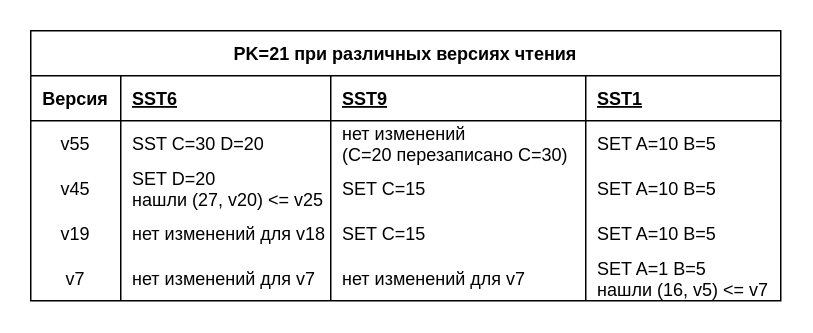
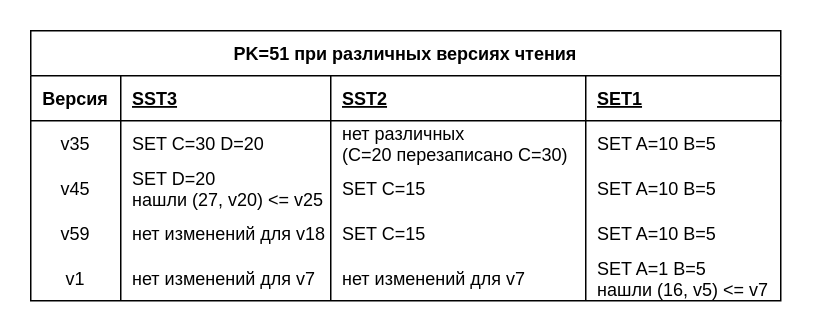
node "PK=21 при различных версиях чтения": label "PK=21 при различных версиях чтения" -> "PK=51 при различных версиях чтения"
node "SST6": label "SST6" -> "SST3"
node "SST9": label "SST9" -> "SST2"
node "SST1": label "SST1" -> "SET1"
node "нет изменений (C=20 перезаписано C=30)": label "нет изменений (C=20 перезаписано C=30)" -> "нет различных (C=20 перезаписано C=30)"
node "v55": label "v55" -> "v35"
node "SST C=30 D=20": label "SST C=30 D=20" -> "SET C=30 D=20"
node "v19": label "v19" -> "v59"
node "v7": label "v7" -> "v1"
